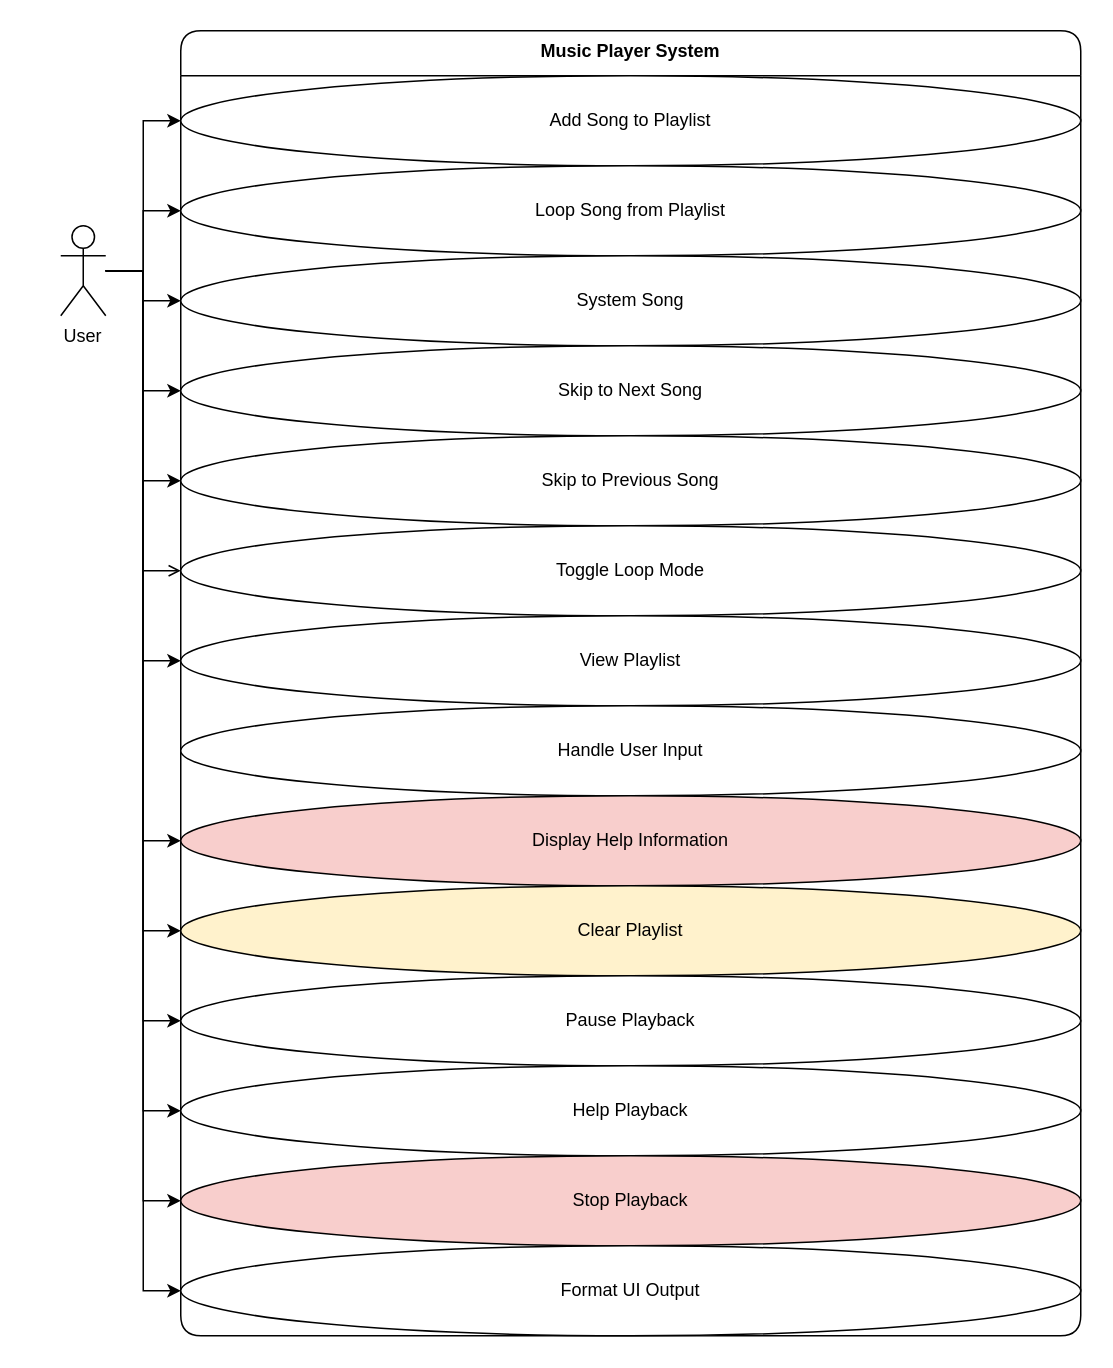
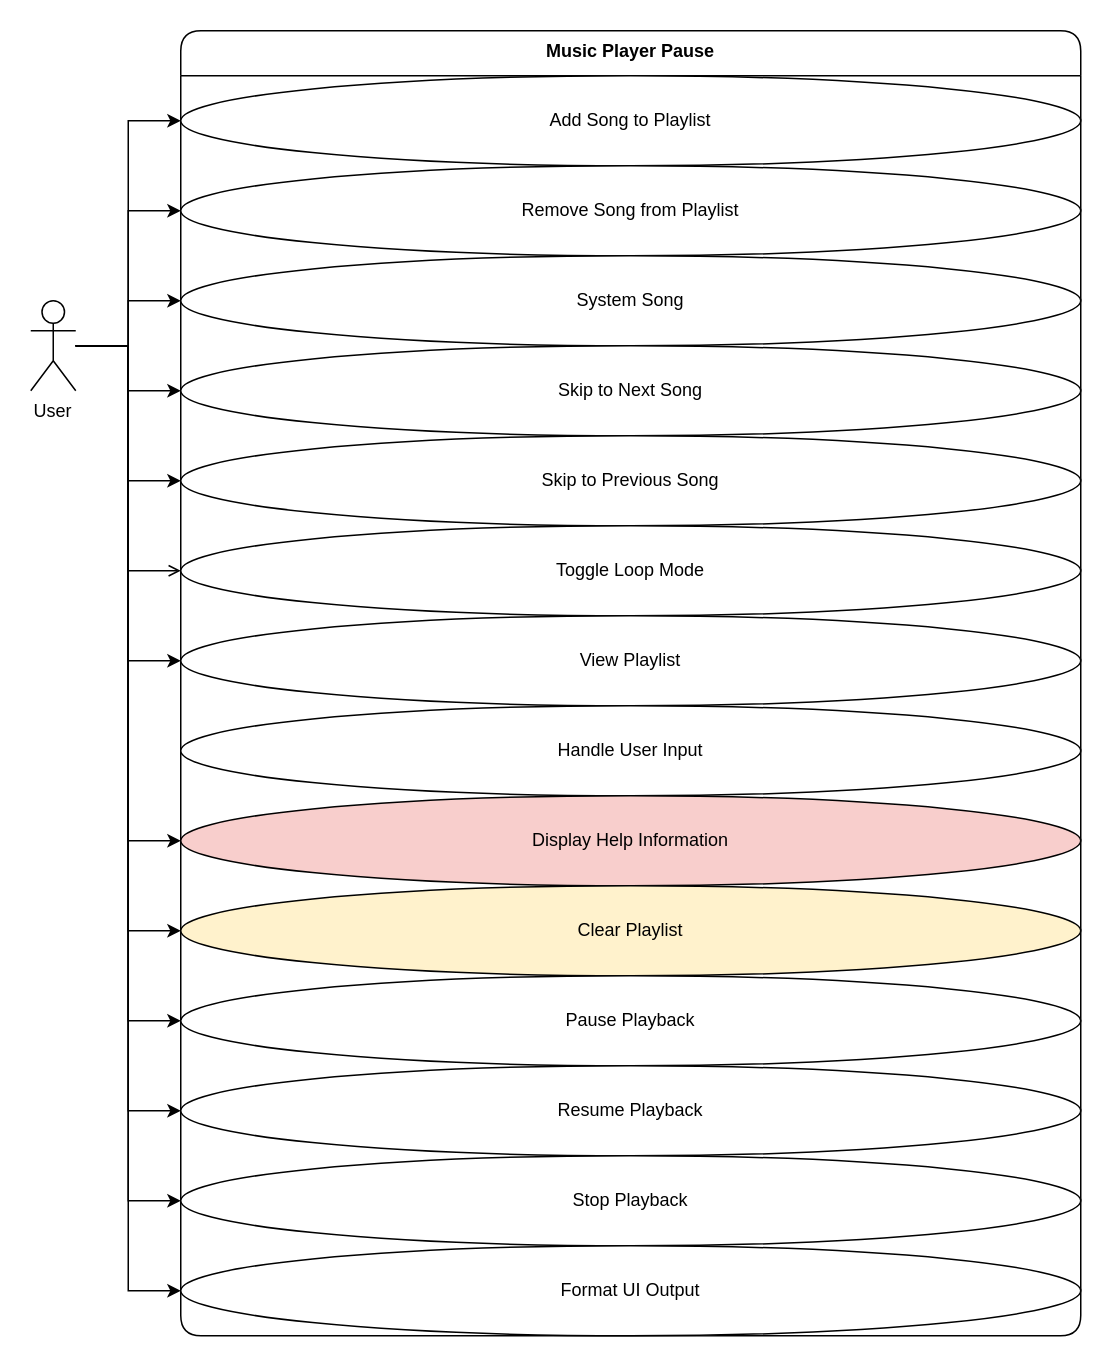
node "Music Player System": label "Music Player System" -> "Music Player Pause"
node "Loop Song from Playlist": label "Loop Song from Playlist" -> "Remove Song from Playlist"
node "User": moved (83, 271) -> (53, 346)
node "Help Playback": label "Help Playback" -> "Resume Playback"
node "Stop Playback": fillcolor #f8cecc -> #ffffff
